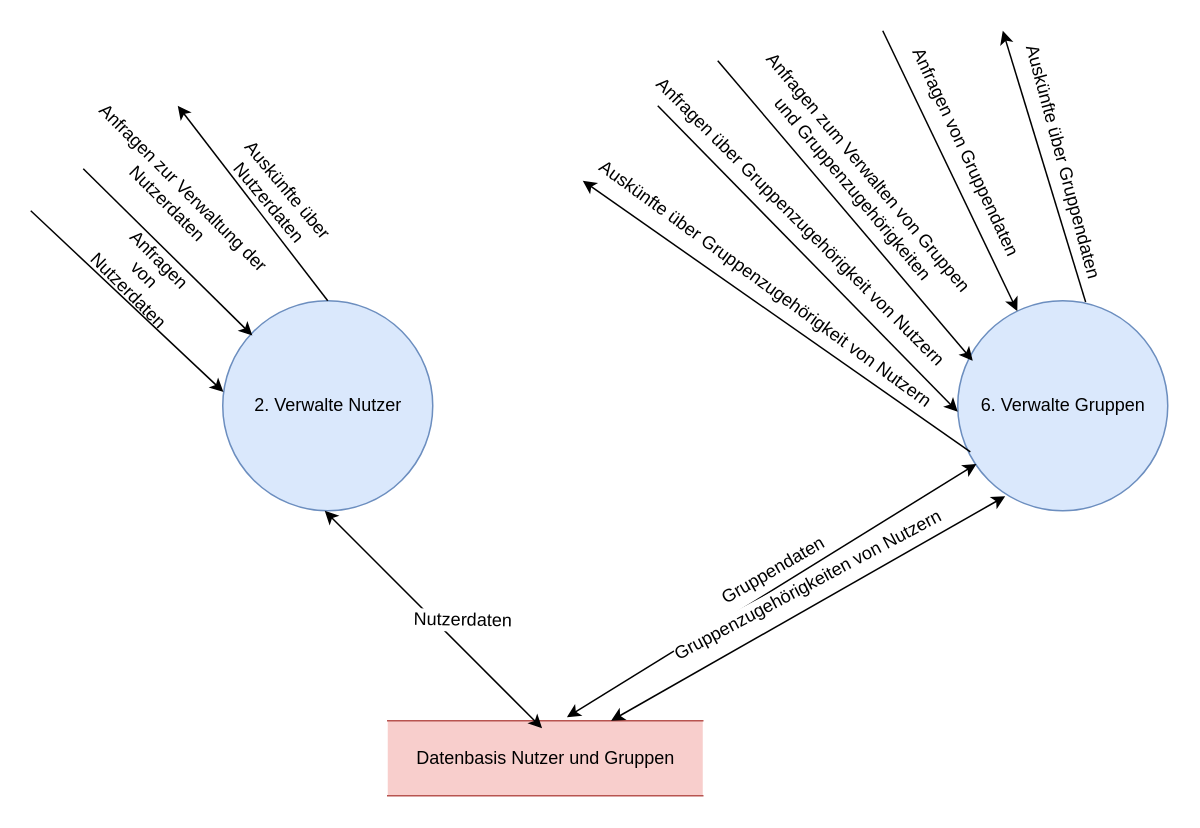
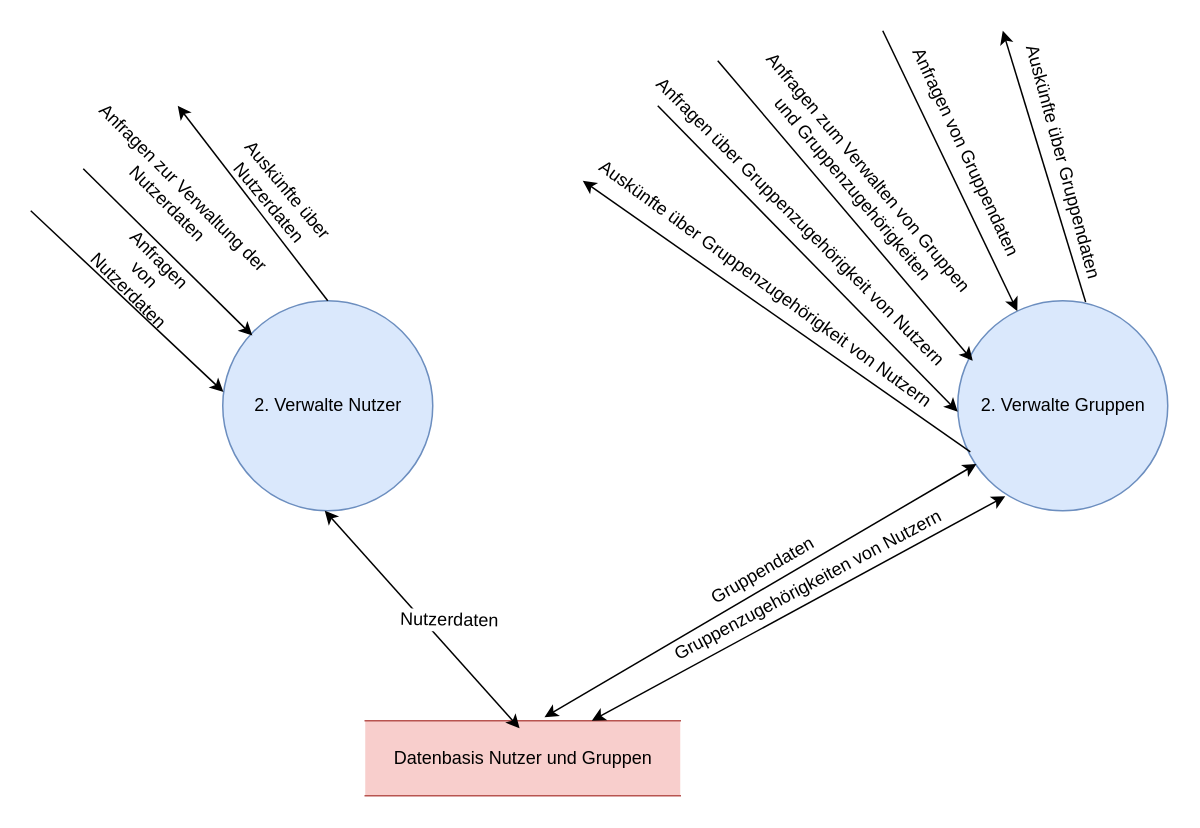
node "6. Verwalte Gruppen": label "6. Verwalte Gruppen" -> "2. Verwalte Gruppen"
node "Datenbasis Nutzer und Gruppen": moved (545, 758) -> (523, 758)
